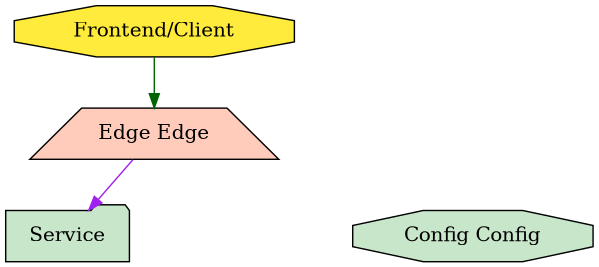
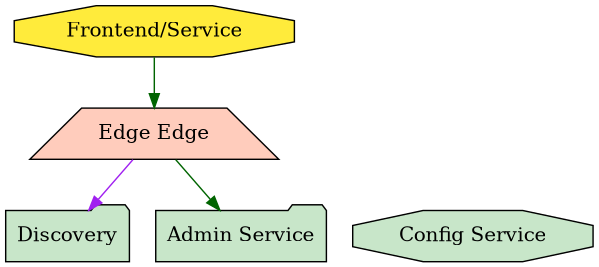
node "Frontend/Client": label "Frontend/Client" -> "Frontend/Service"
node "Service": label "Service" -> "Discovery"
node "Admin Service": added
node "Config Config": label "Config Config" -> "Config Service"
